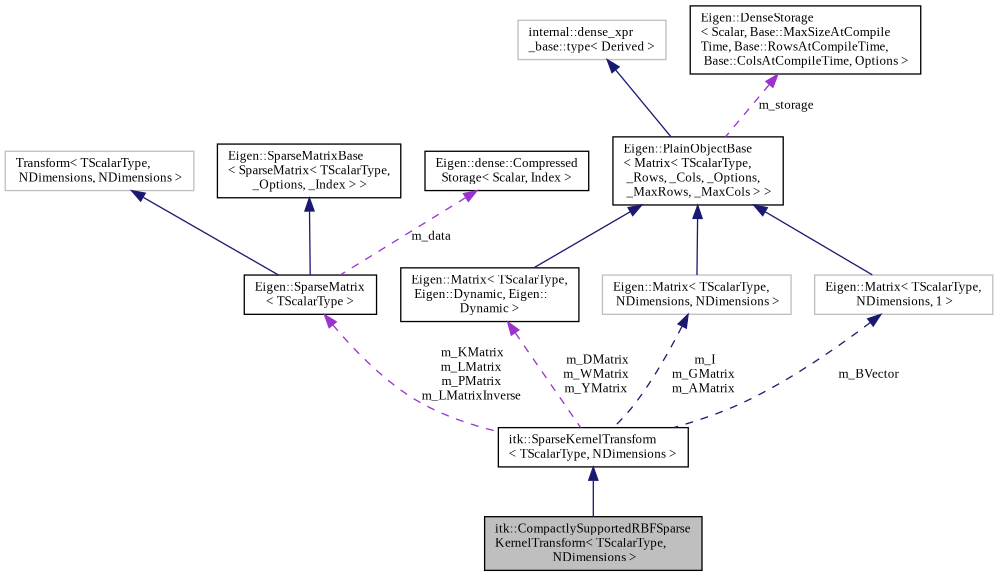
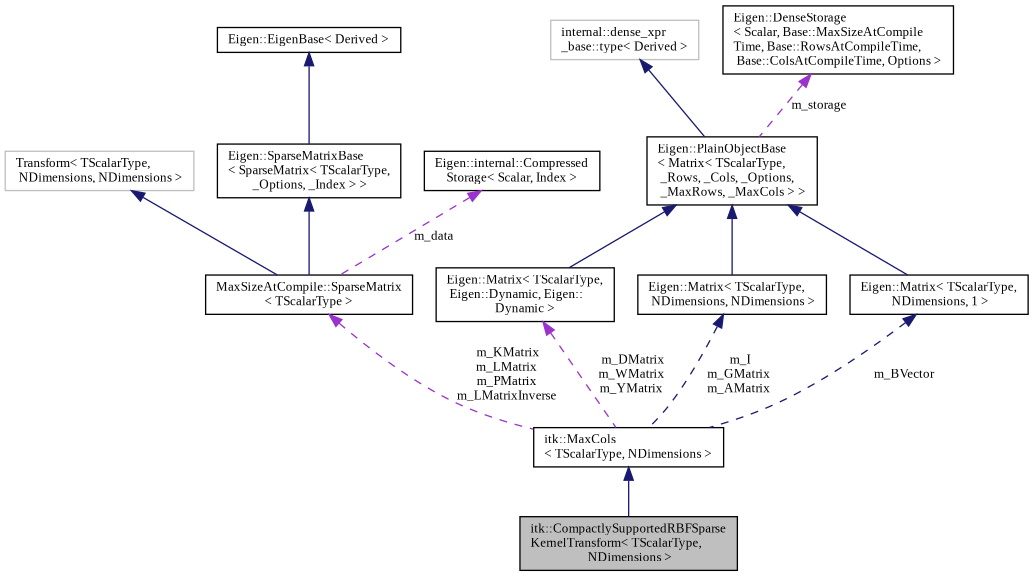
node "Eigen::EigenBase< Derived >": added
node "Eigen::dense::Compressed Storage< Scalar, Index >": label "Eigen::dense::Compressed Storage< Scalar, Index >" -> "Eigen::internal::Compressed Storage< Scalar, Index >"
node "Eigen::SparseMatrix < TScalarType >": label "Eigen::SparseMatrix < TScalarType >" -> "MaxSizeAtCompile::SparseMatrix < TScalarType >"
node "Eigen::Matrix< TScalarType, NDimensions, NDimensions >": color grey75 -> black
node "Eigen::Matrix< TScalarType, NDimensions, 1 >": color grey75 -> black
node "itk::SparseKernelTransform < TScalarType, NDimensions >": label "itk::SparseKernelTransform < TScalarType, NDimensions >" -> "itk::MaxCols < TScalarType, NDimensions >"
